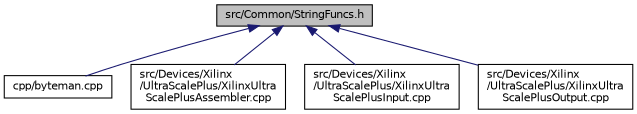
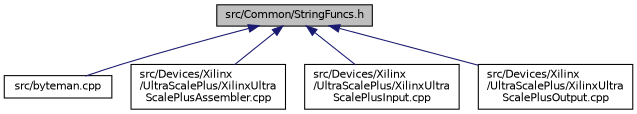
node "cpp/byteman.cpp": label "cpp/byteman.cpp" -> "src/byteman.cpp"
